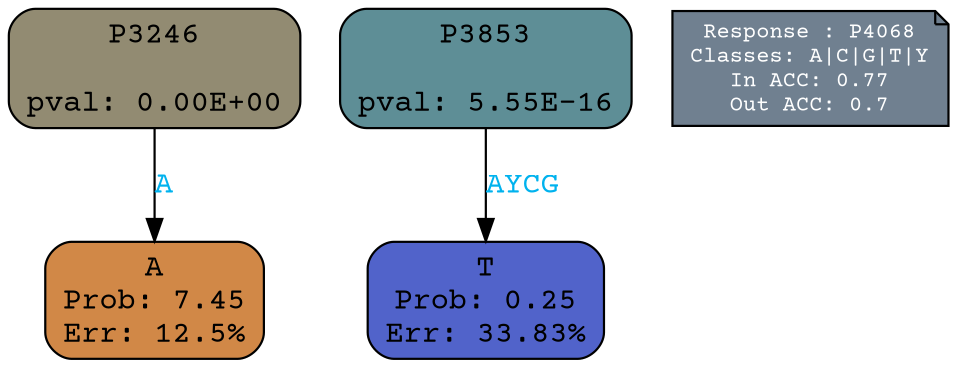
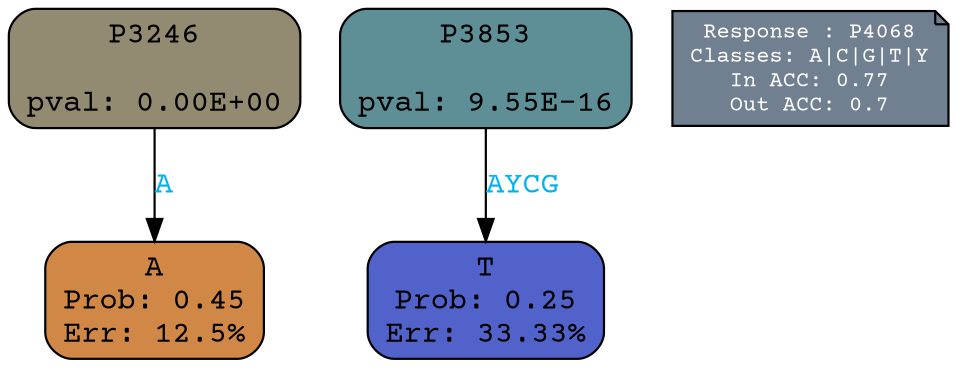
node "P3853 pval: 5.55E-16": label "P3853 pval: 5.55E-16" -> "P3853 pval: 9.55E-16"
node "A Prob: 7.45 Err: 12.5%": label "A Prob: 7.45 Err: 12.5%" -> "A Prob: 0.45 Err: 12.5%"
node "T Prob: 0.25 Err: 33.83%": label "T Prob: 0.25 Err: 33.83%" -> "T Prob: 0.25 Err: 33.33%"
